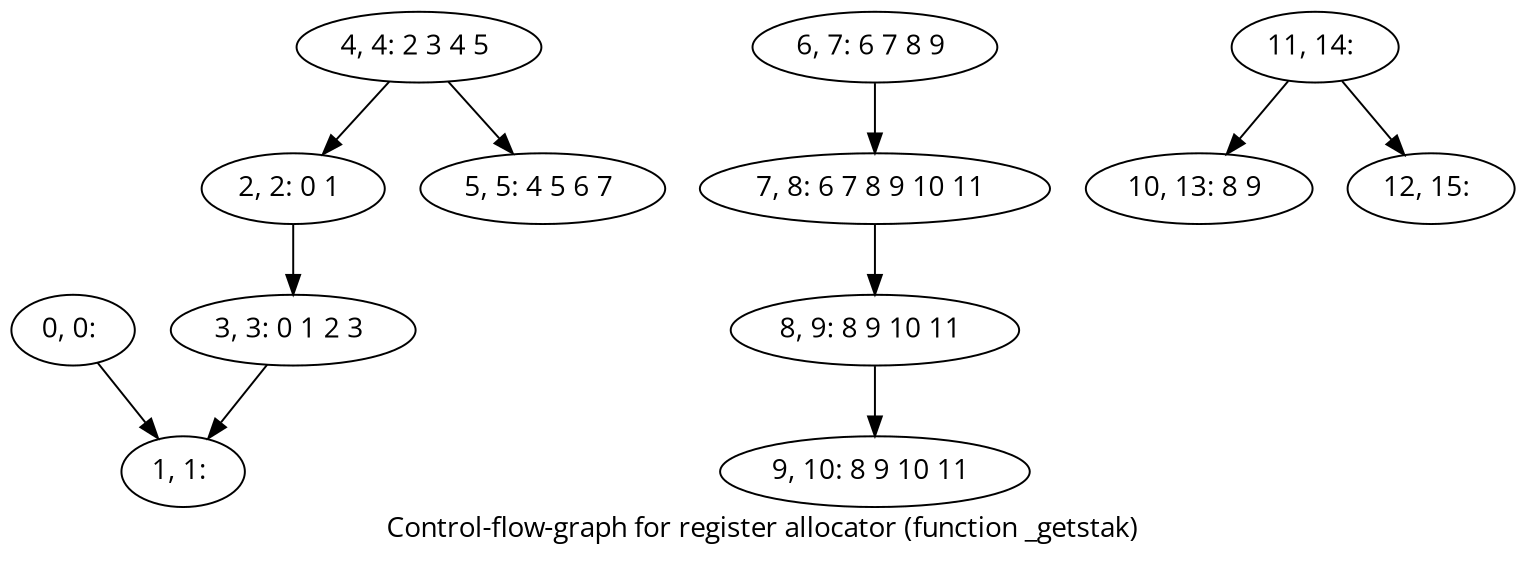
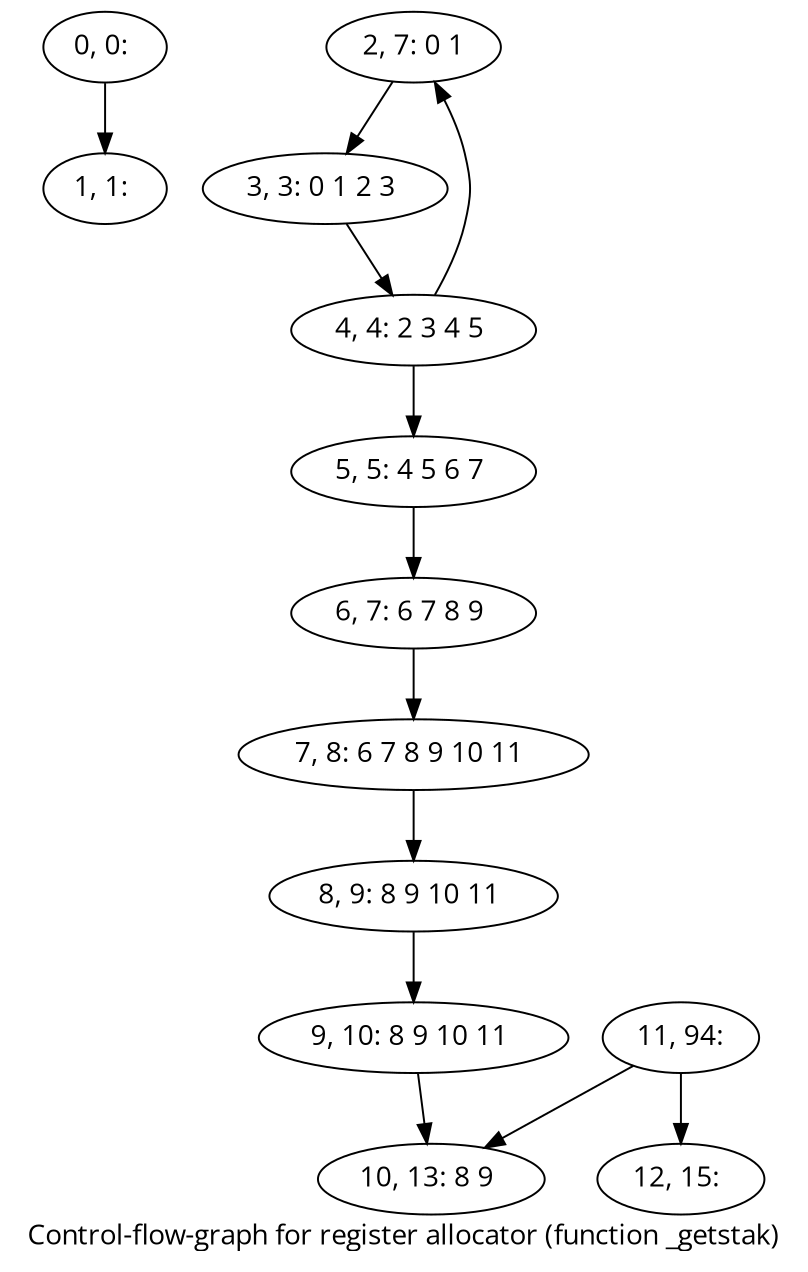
node "11, 14:": label "11, 14:" -> "11, 94:"
node "2, 2: 0 1": label "2, 2: 0 1" -> "2, 7: 0 1"
edge "3, 3: 0 1 2 3" -> "1, 1:": now "3, 3: 0 1 2 3" -> "4, 4: 2 3 4 5"
edge "5, 5: 4 5 6 7" -> "6, 7: 6 7 8 9": added
edge "9, 10: 8 9 10 11" -> "10, 13: 8 9": added
